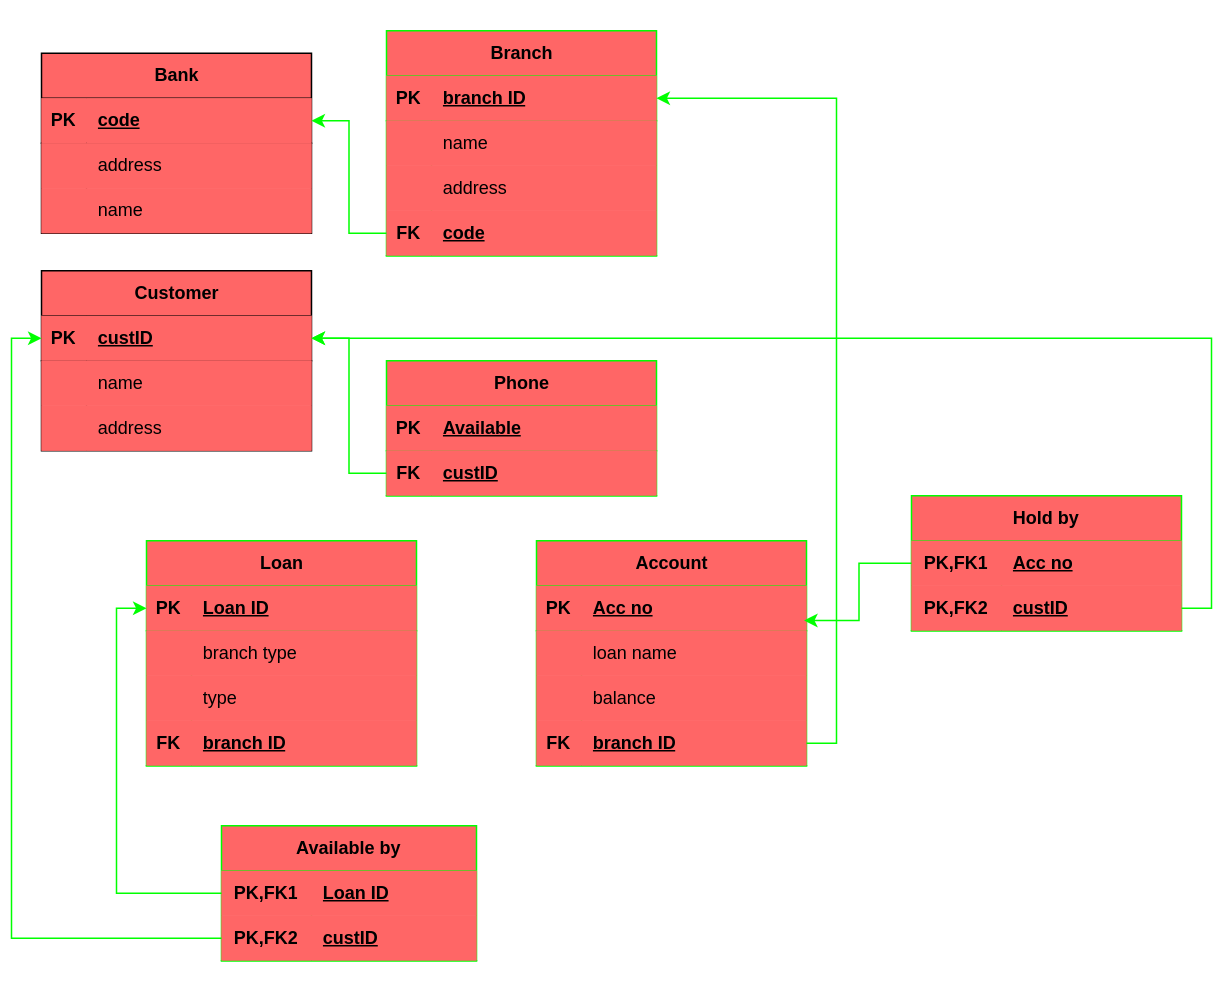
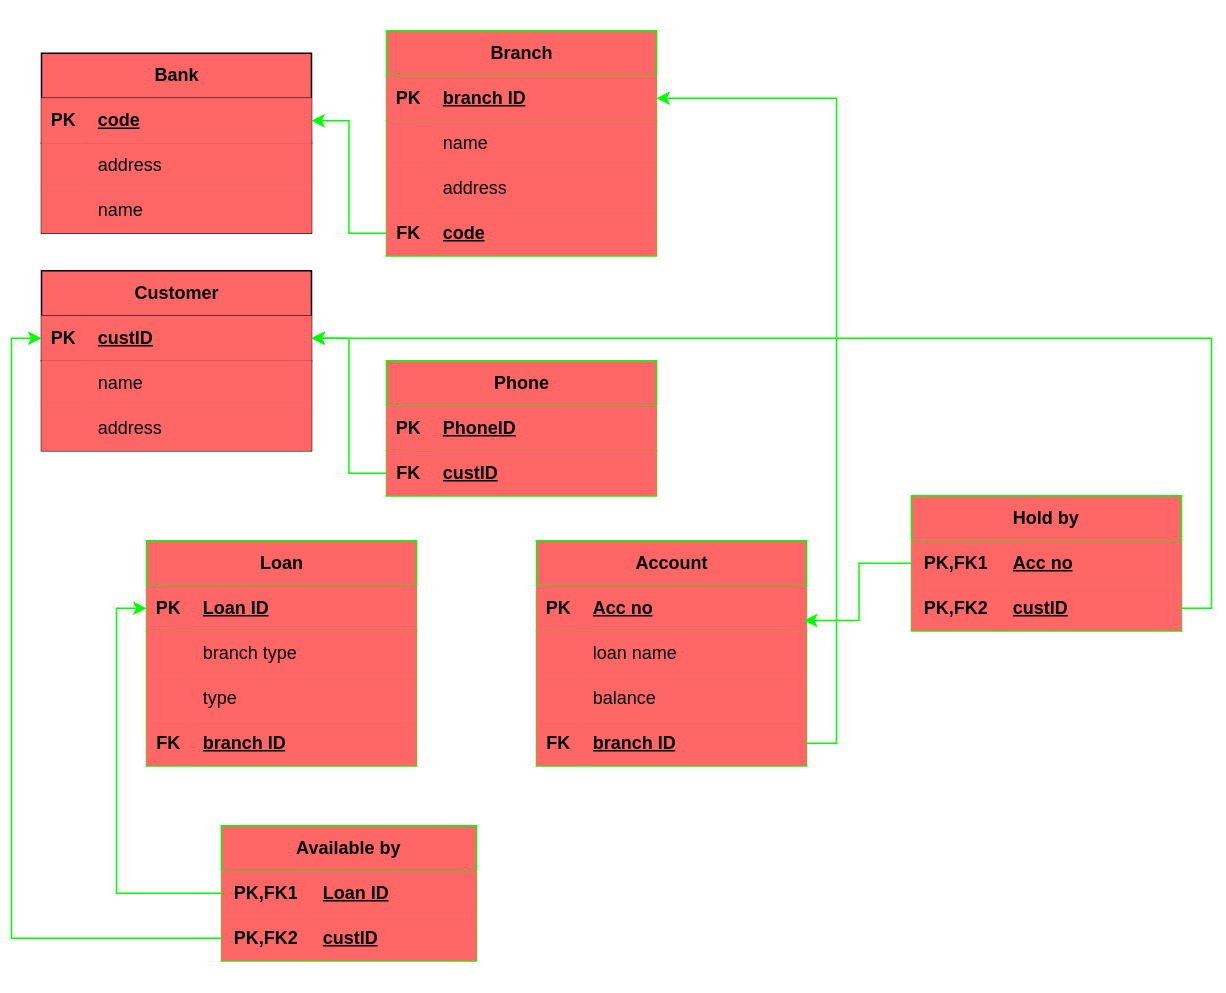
node "Available": label "Available" -> "PhoneID"
